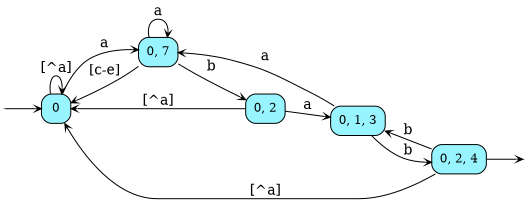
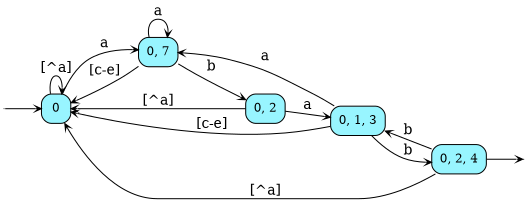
edge "0, 1, 3" -> "0": added, label "[c-e]"
